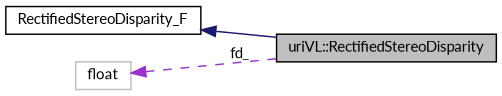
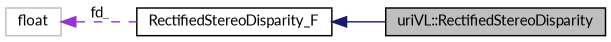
edge "uriVL::RectifiedStereoDisparity" -> "float": now "RectifiedStereoDisparity_F" -> "float"
